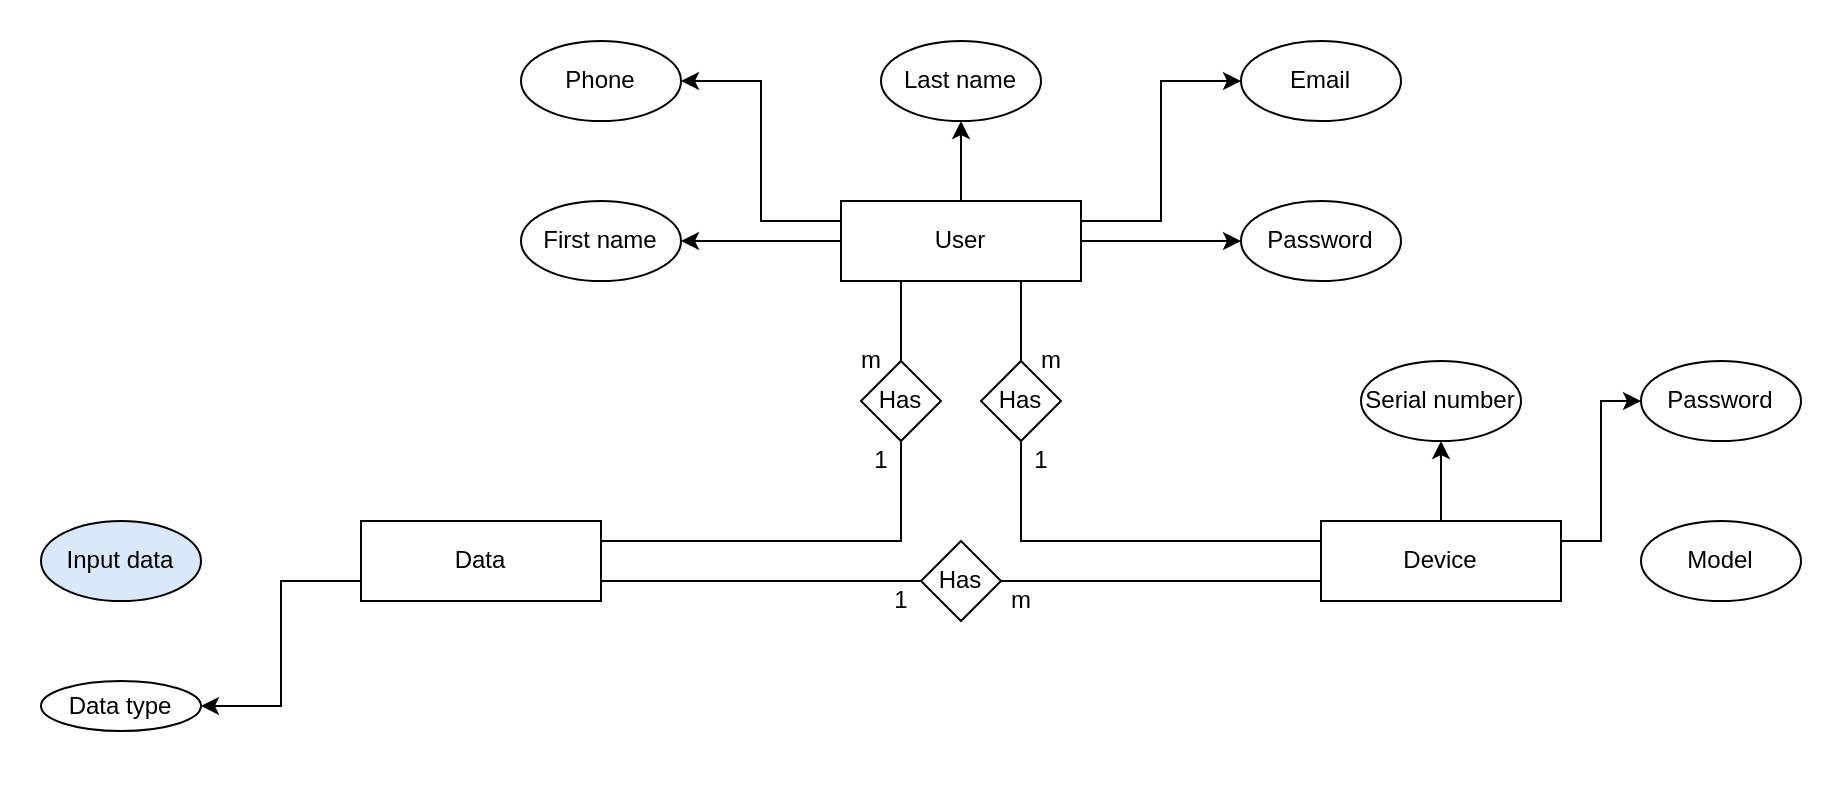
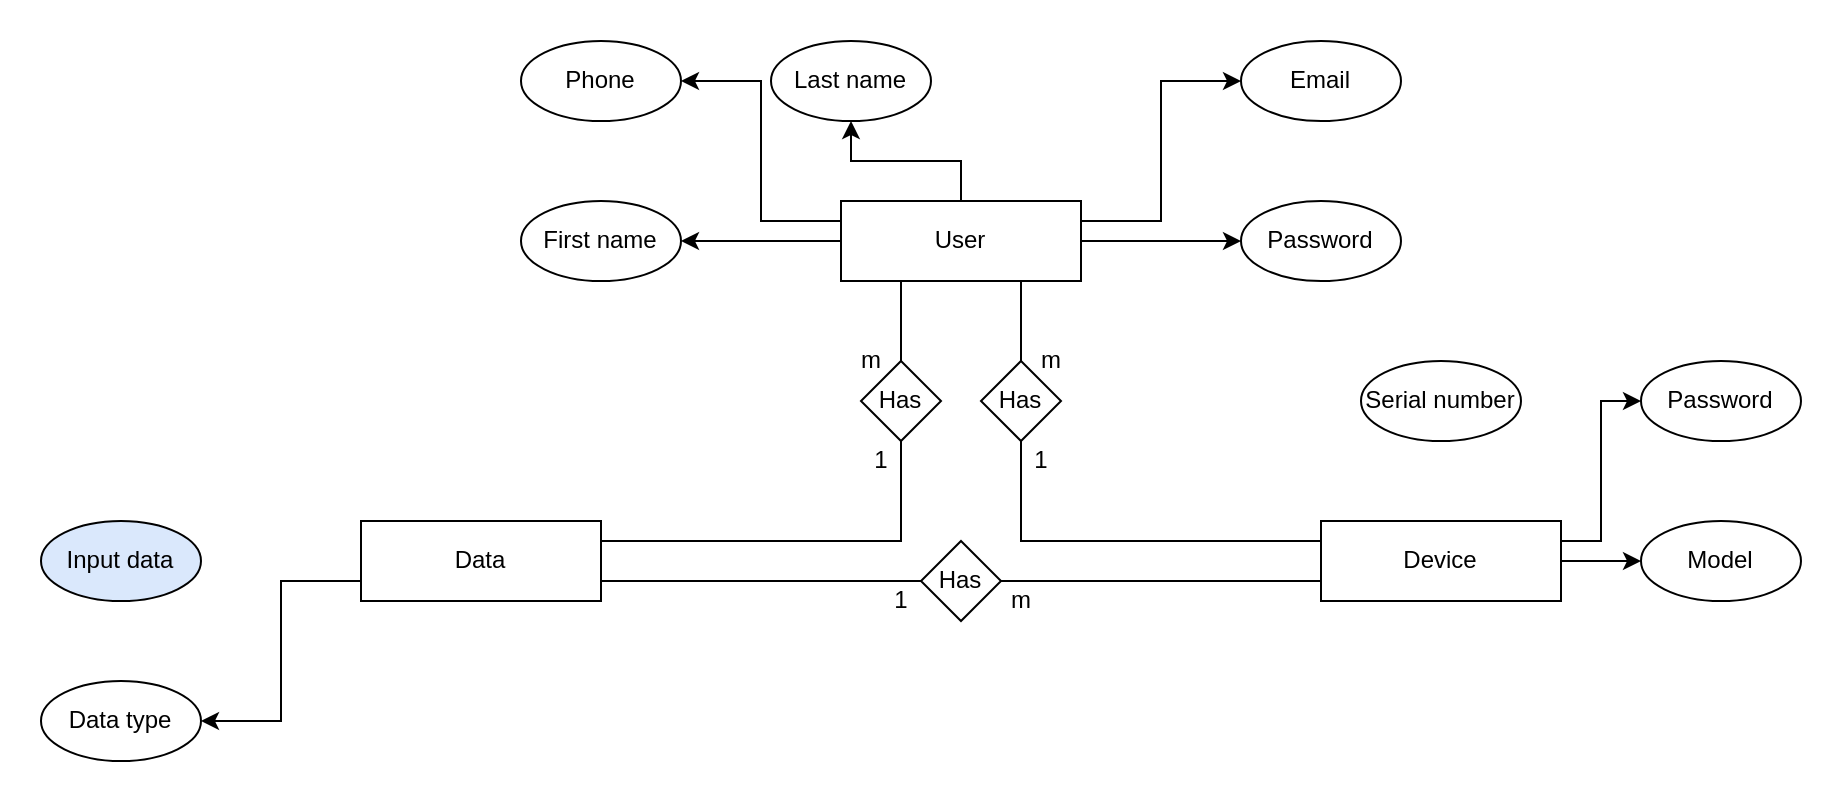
node "Last name": moved (961, 81) -> (851, 81)
edge "Device" -> "Serial number": removed
edge "Device" -> "Model": added
node "Data type": size 160x50 -> 160x80
